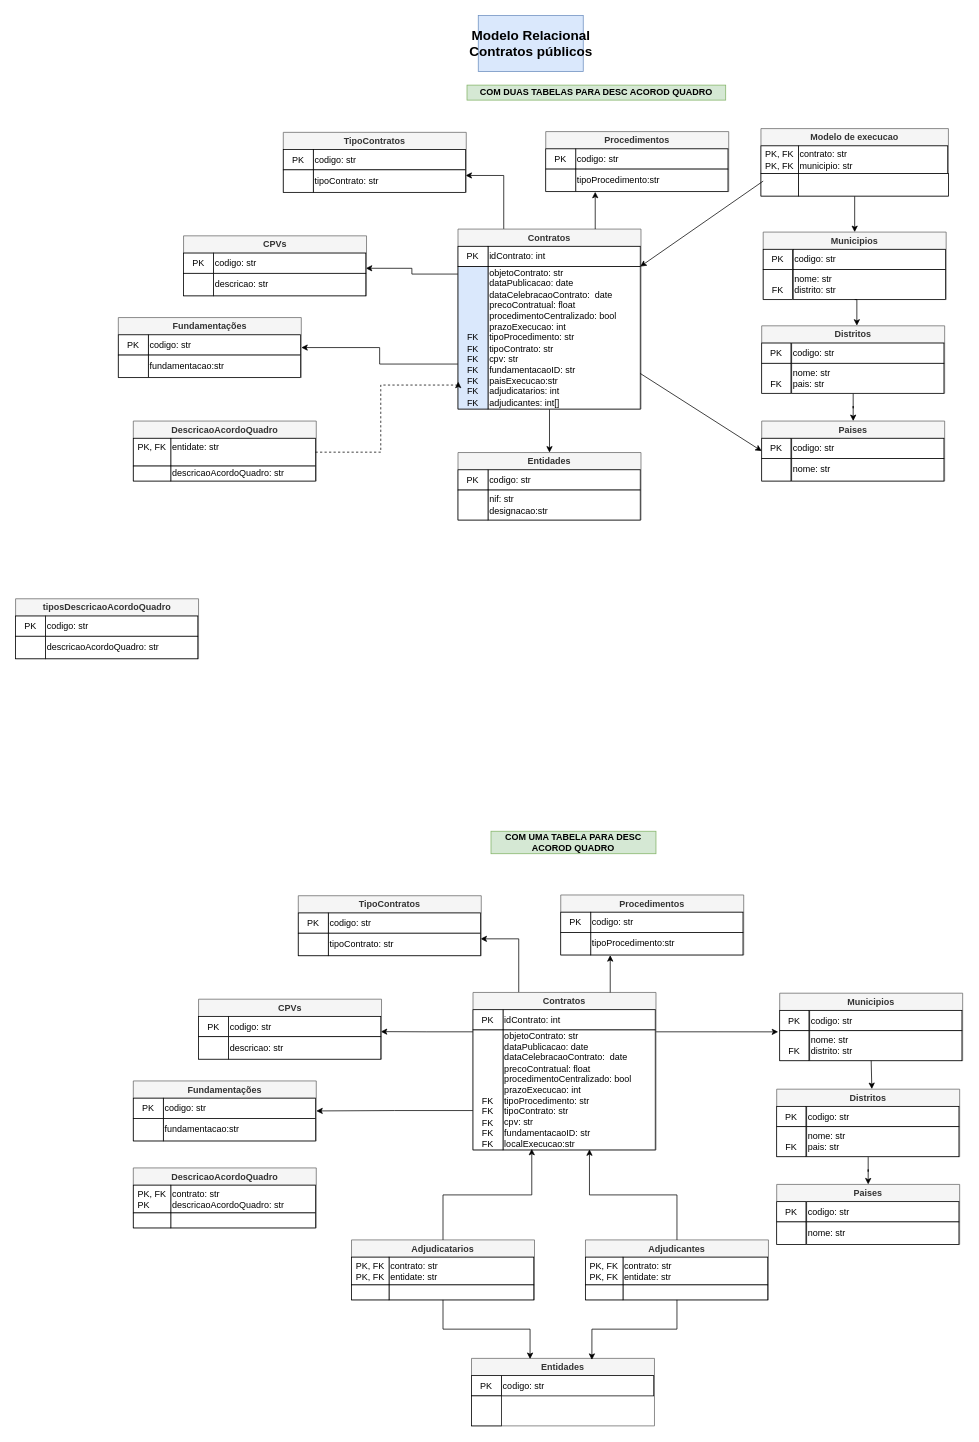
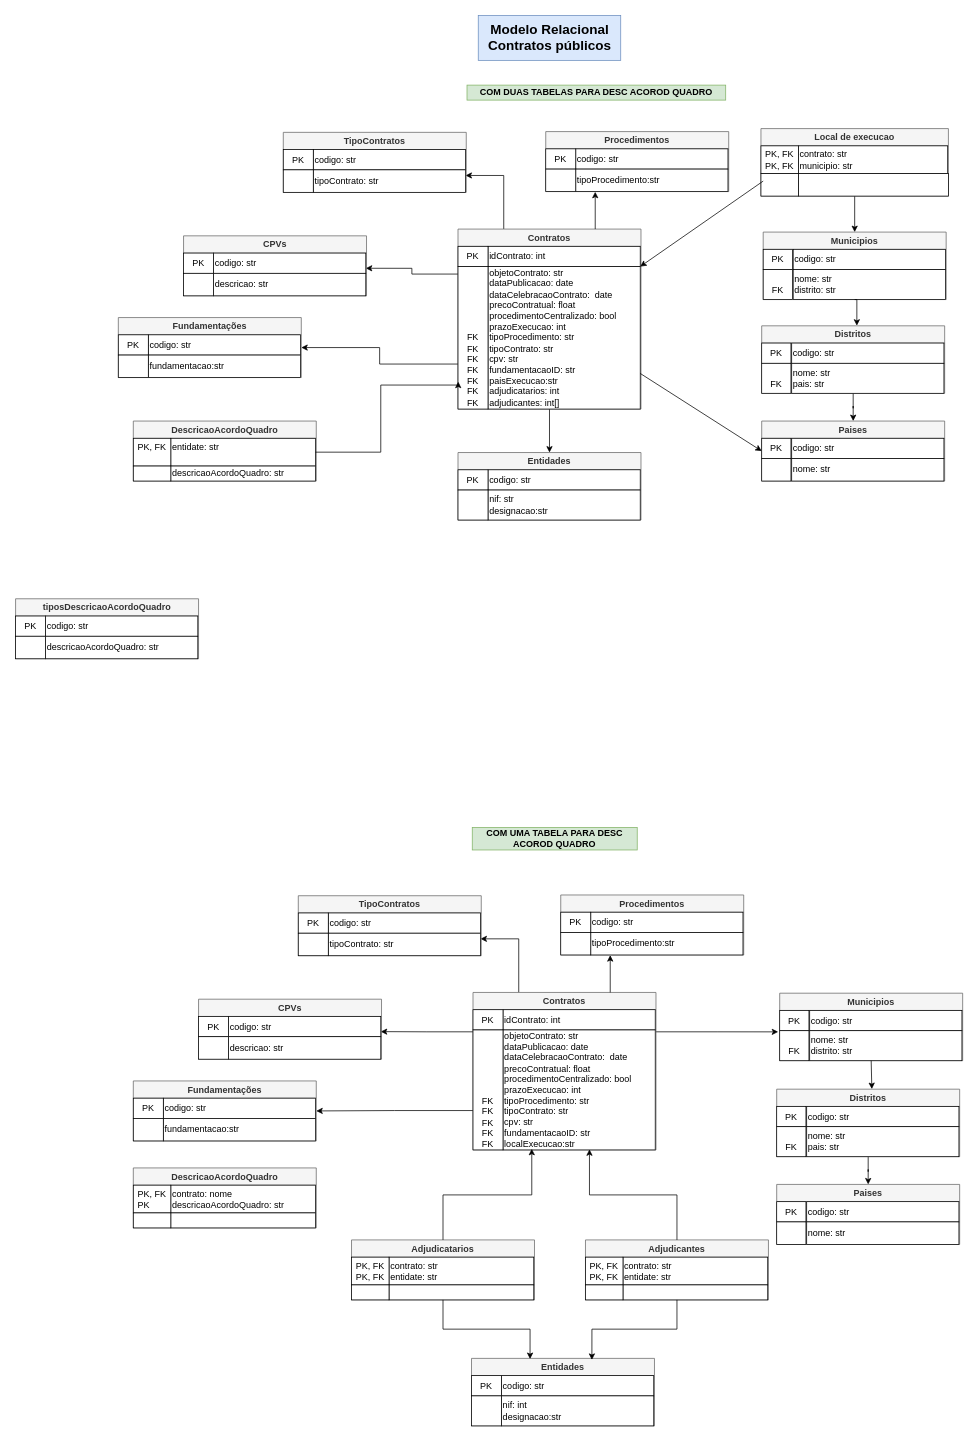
node "Modelo Relacional Contratos públicos": size 105x56 -> 143x45
node "Modelo de execucao": label "Modelo de execucao" -> "Local de execucao"
node "FK FK FK FK FK FK FK": fillcolor #dae8fc -> #ffffff
edge "entidate: str" -> "FK FK FK FK FK FK FK": style dashed -> solid
node "COM UMA TABELA PARA DESC ACOROD QUADRO": moved (573, 843) -> (555, 839)
node "contrato: str descricaoAcordoQuadro: str": label "contrato: str descricaoAcordoQuadro: str" -> "contrato: nome descricaoAcordoQuadro: str"
node "nif: int designacao:str": added
